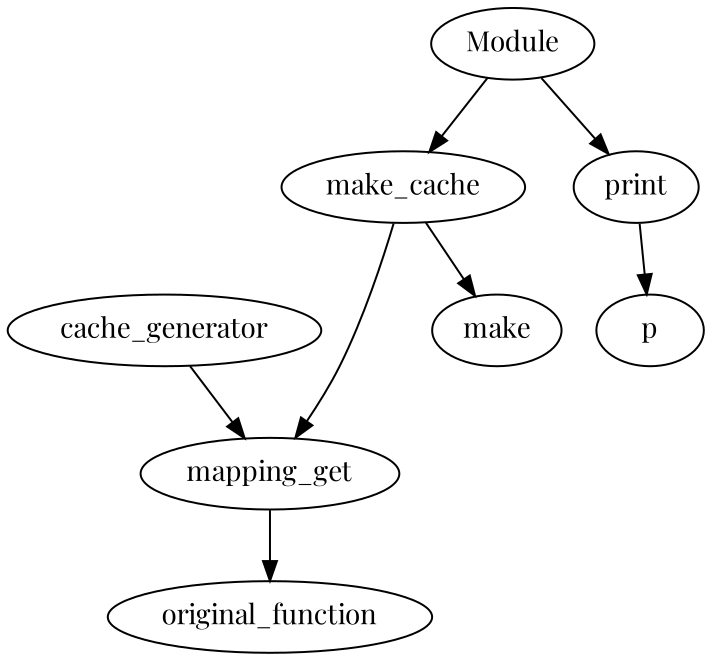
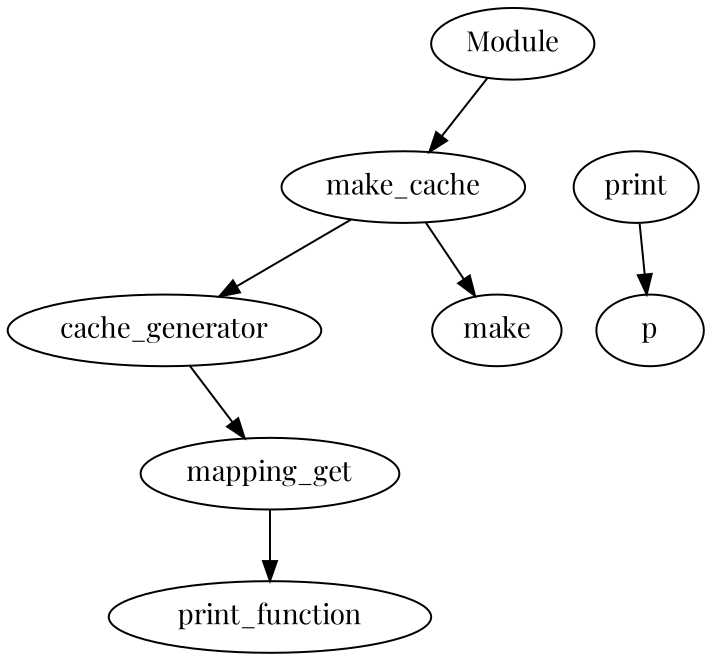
edge "Module" -> "print": removed
edge "make_cache" -> "mapping_get": now "make_cache" -> "cache_generator"
node "original_function": label "original_function" -> "print_function"
